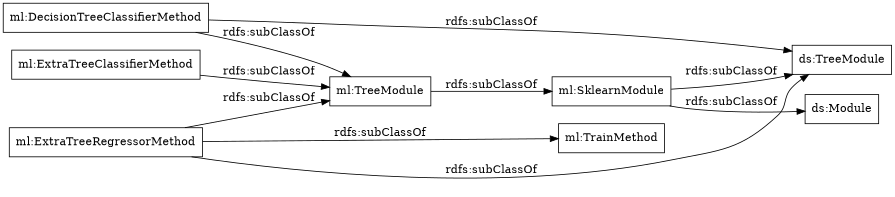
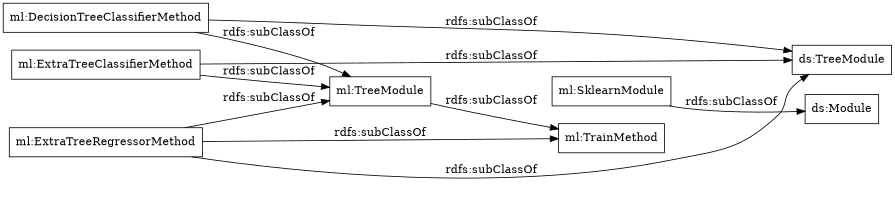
edge "ml:SklearnModule" -> "ds:TreeModule": now "ml:ExtraTreeClassifierMethod" -> "ds:TreeModule"
edge "ml:TreeModule" -> "ml:SklearnModule": now "ml:TreeModule" -> "ml:TrainMethod"
